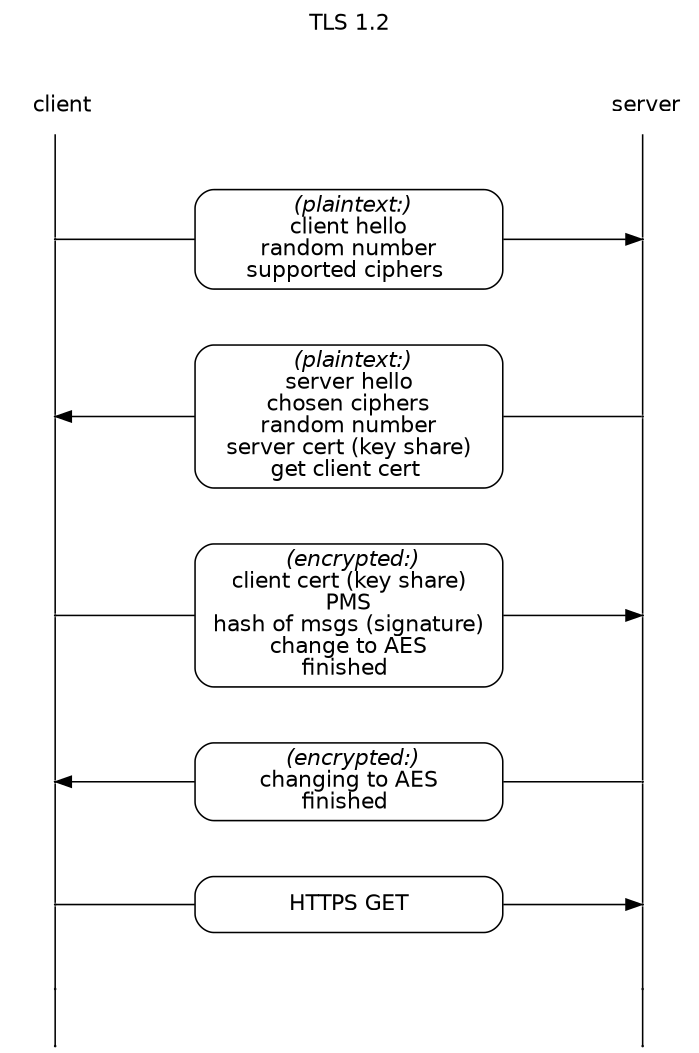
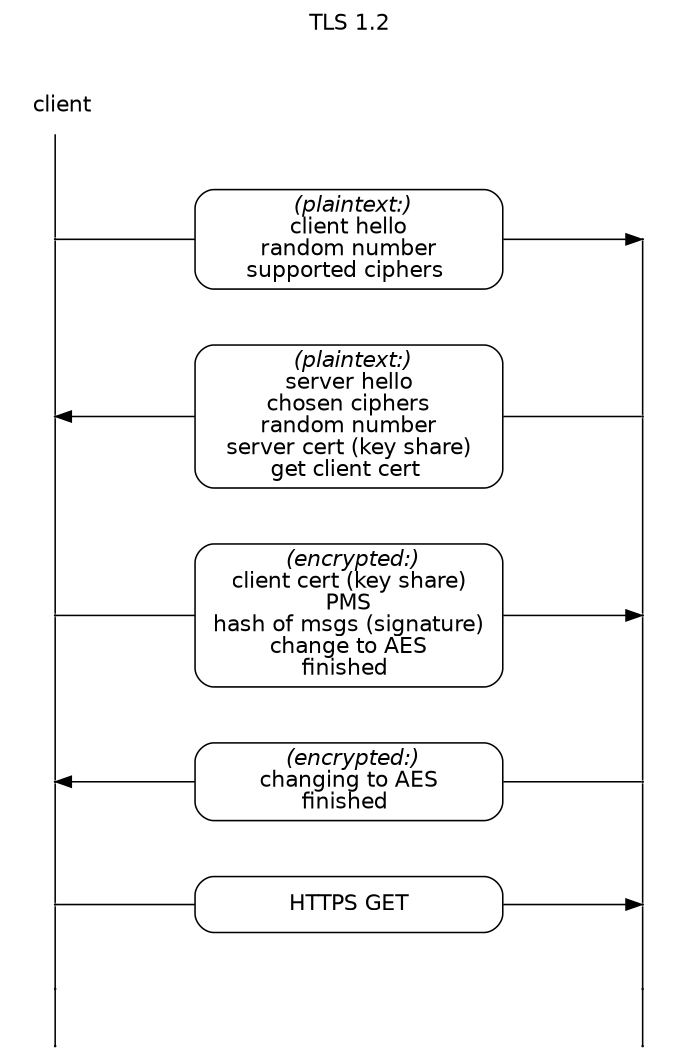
node "server": removed
